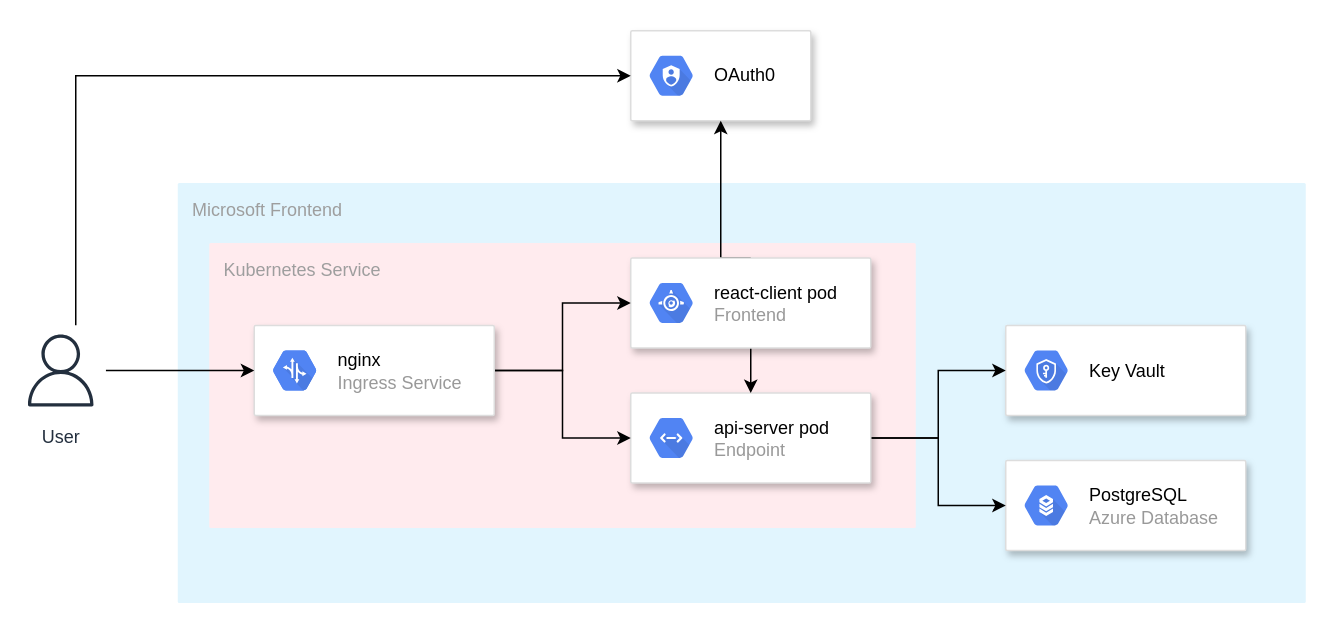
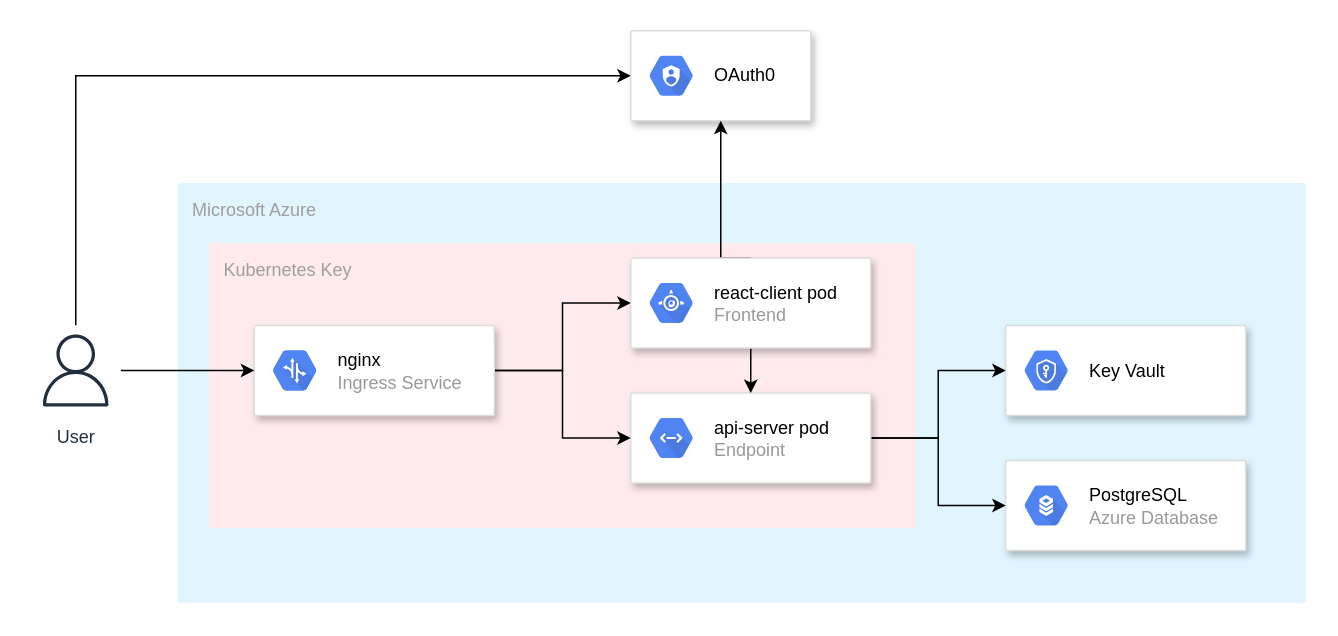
node "Microsoft Frontend": label "Microsoft Frontend" -> "Microsoft Azure"
node "Kubernetes Service": label "Kubernetes Service" -> "Kubernetes Key"
node "User": moved (61, 371) -> (76, 371)
